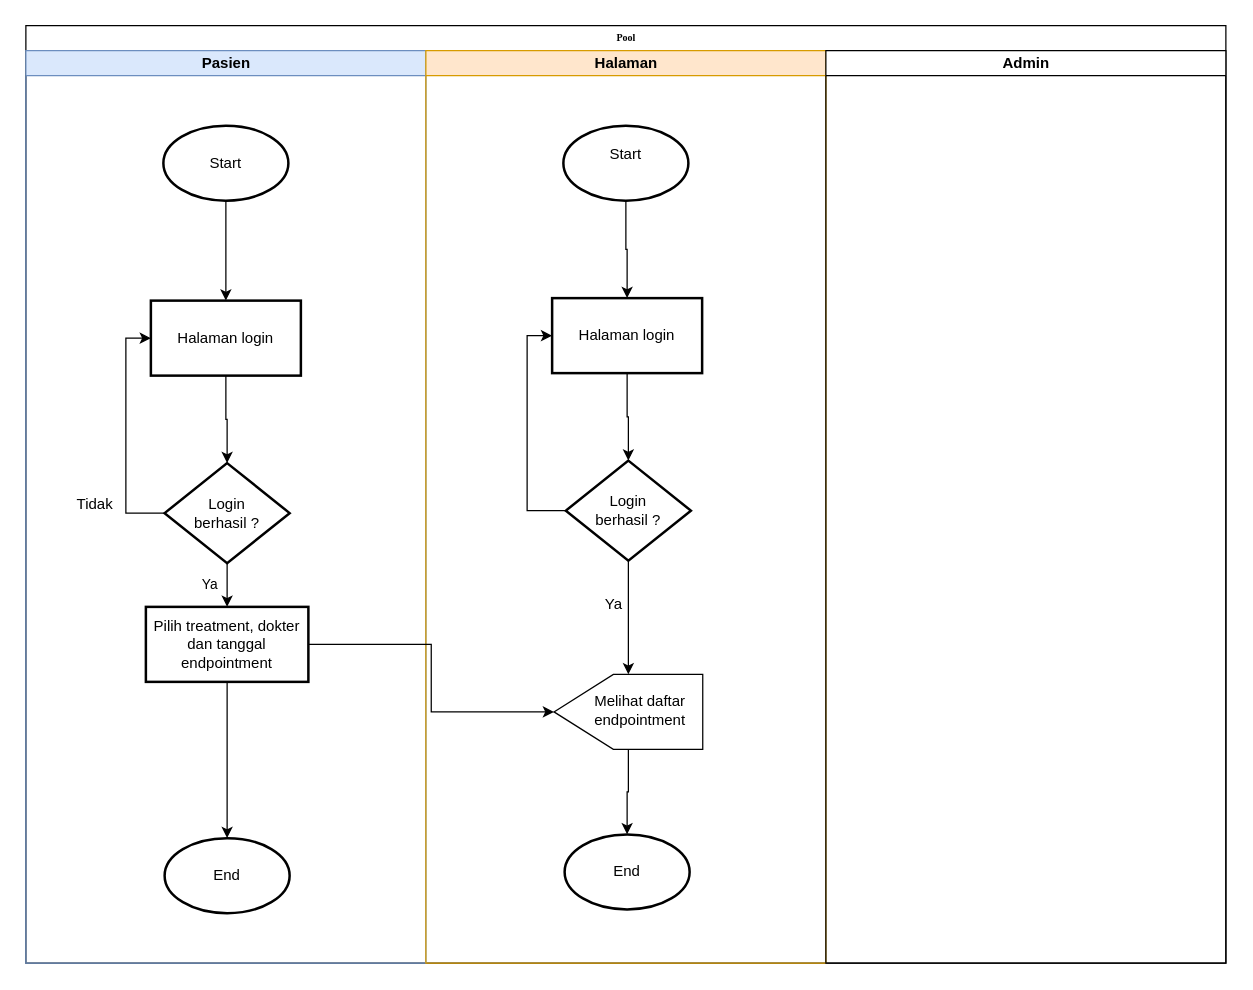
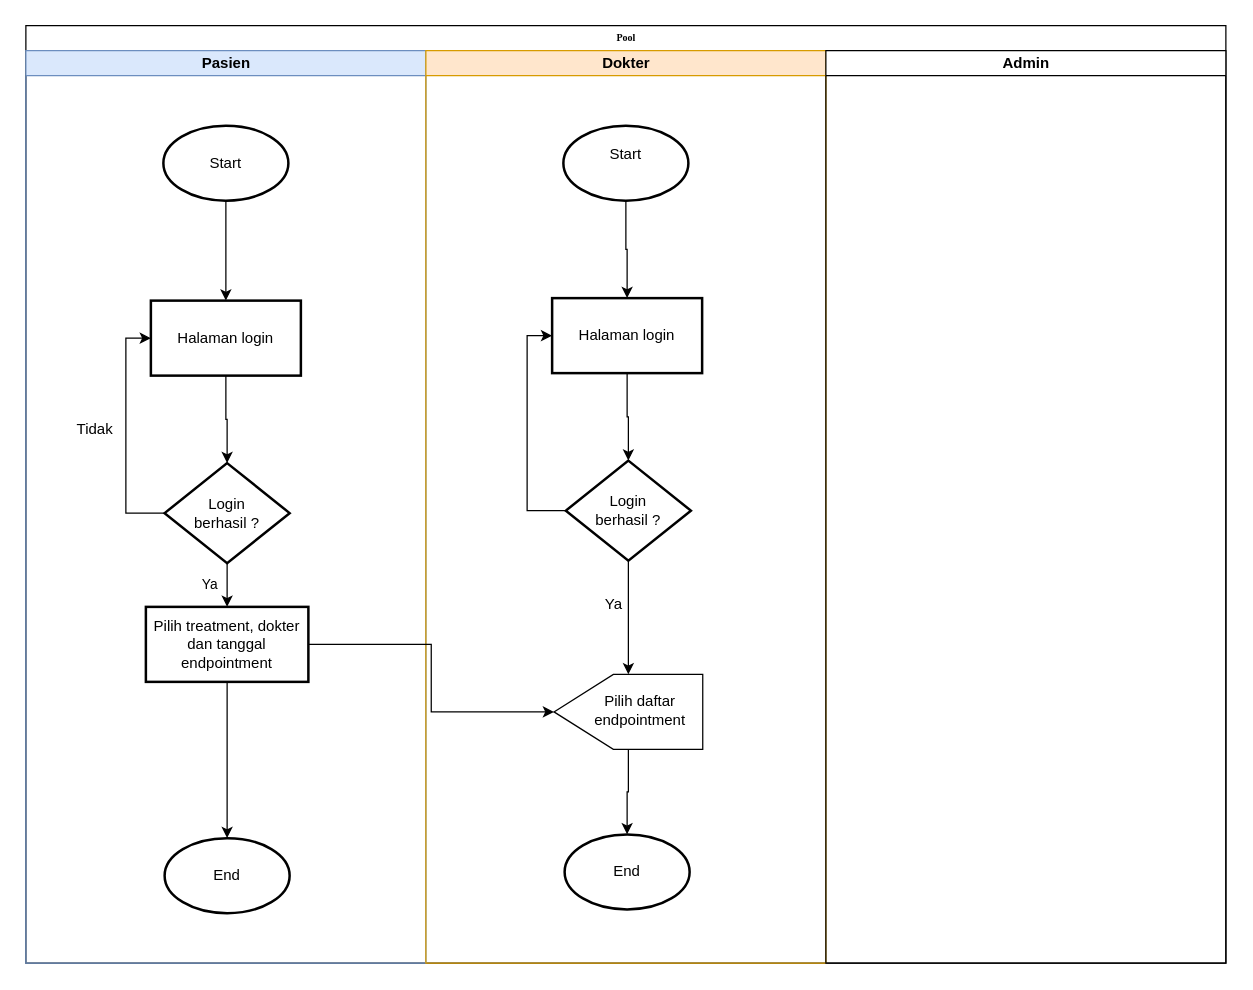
node "Halaman": label "Halaman" -> "Dokter"
node "Tidak": moved (94, 504) -> (94, 429)
node "Melihat daftar endpointment": label "Melihat daftar endpointment" -> "Pilih daftar endpointment"
